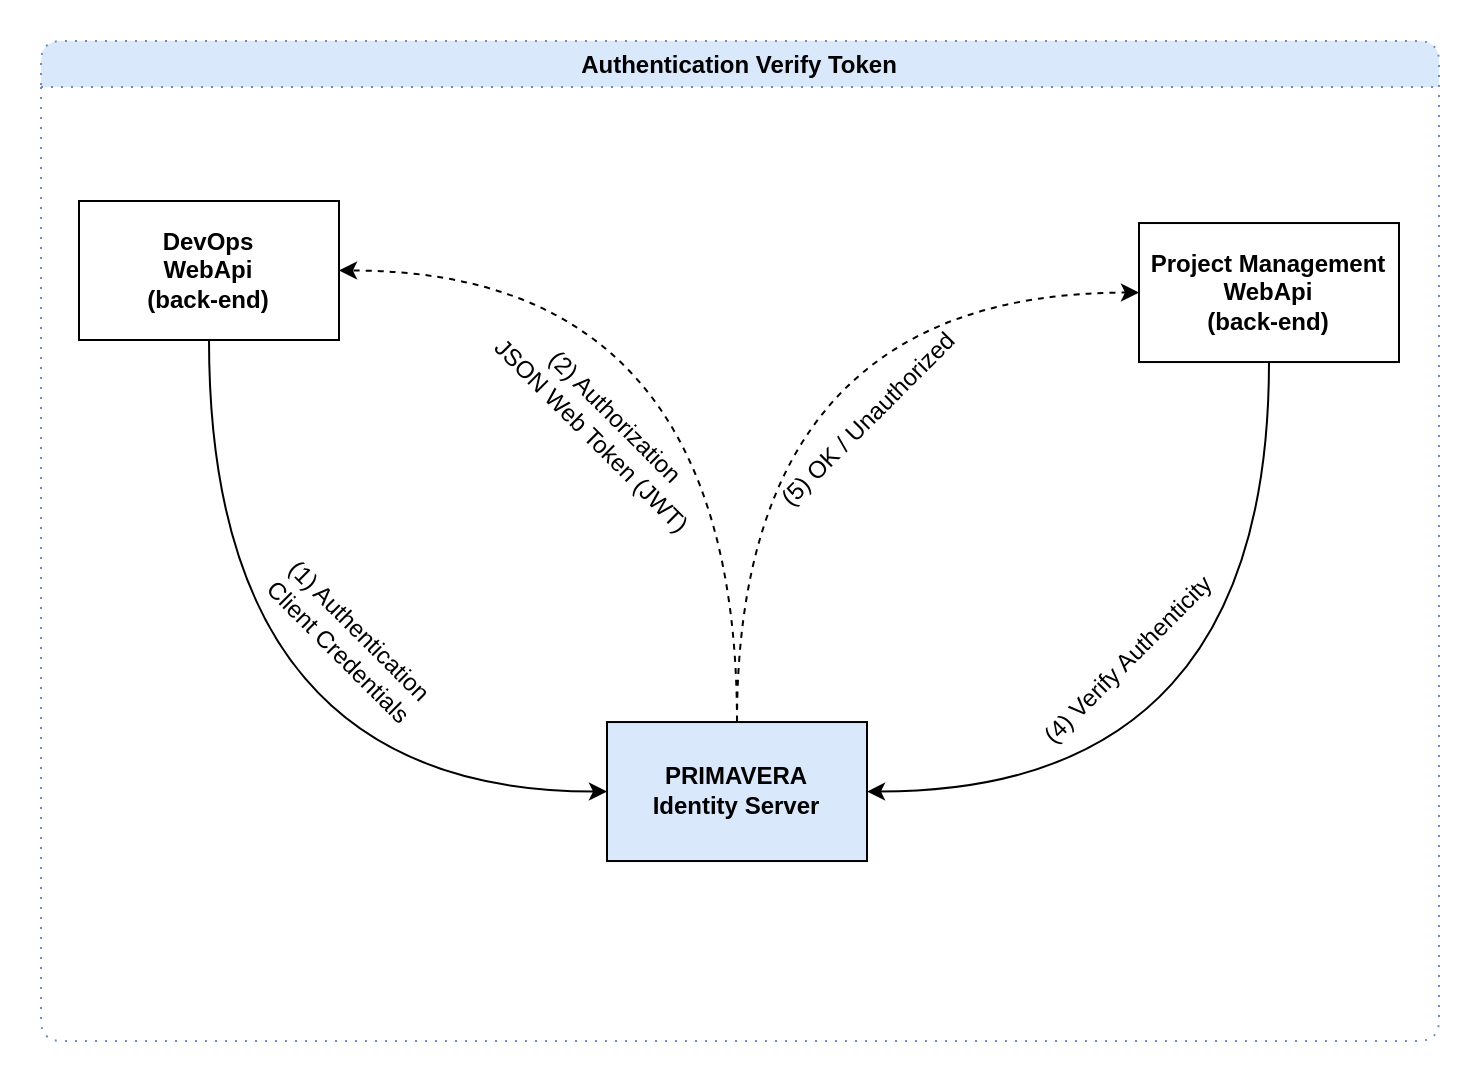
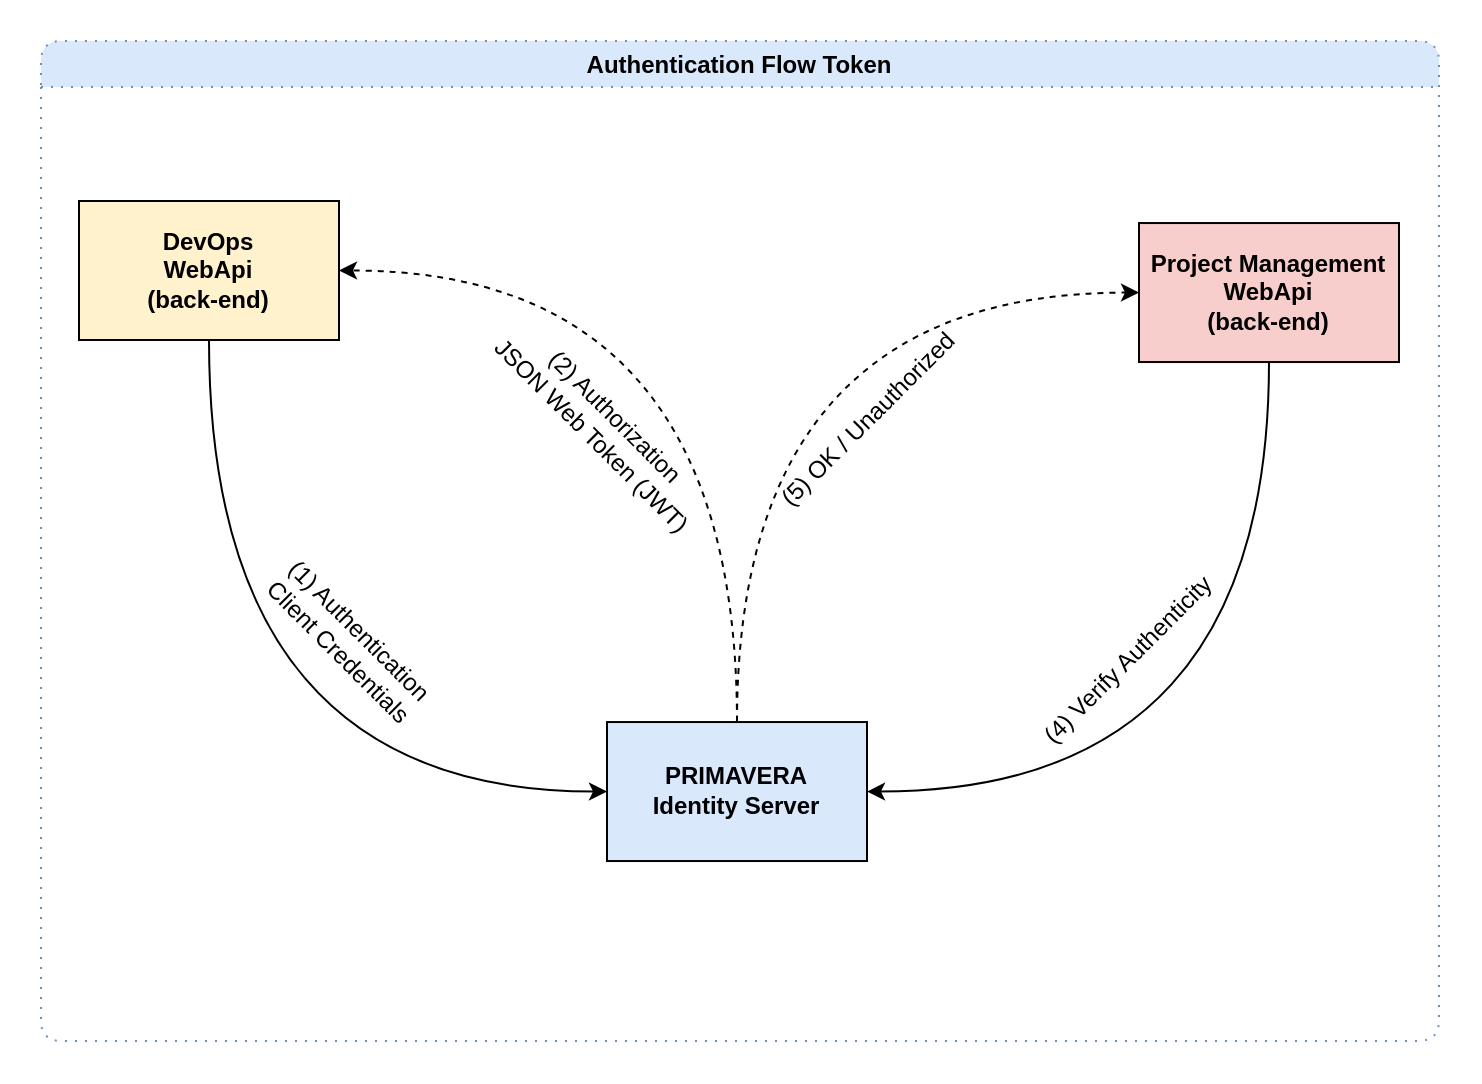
node "Authentication Verify Token": label "Authentication Verify Token" -> "Authentication Flow Token"
node "DevOps WebApi (back-end)": fillcolor #ffffff -> #fff2cc
node "Project Management WebApi (back-end)": fillcolor #ffffff -> #f8cecc
